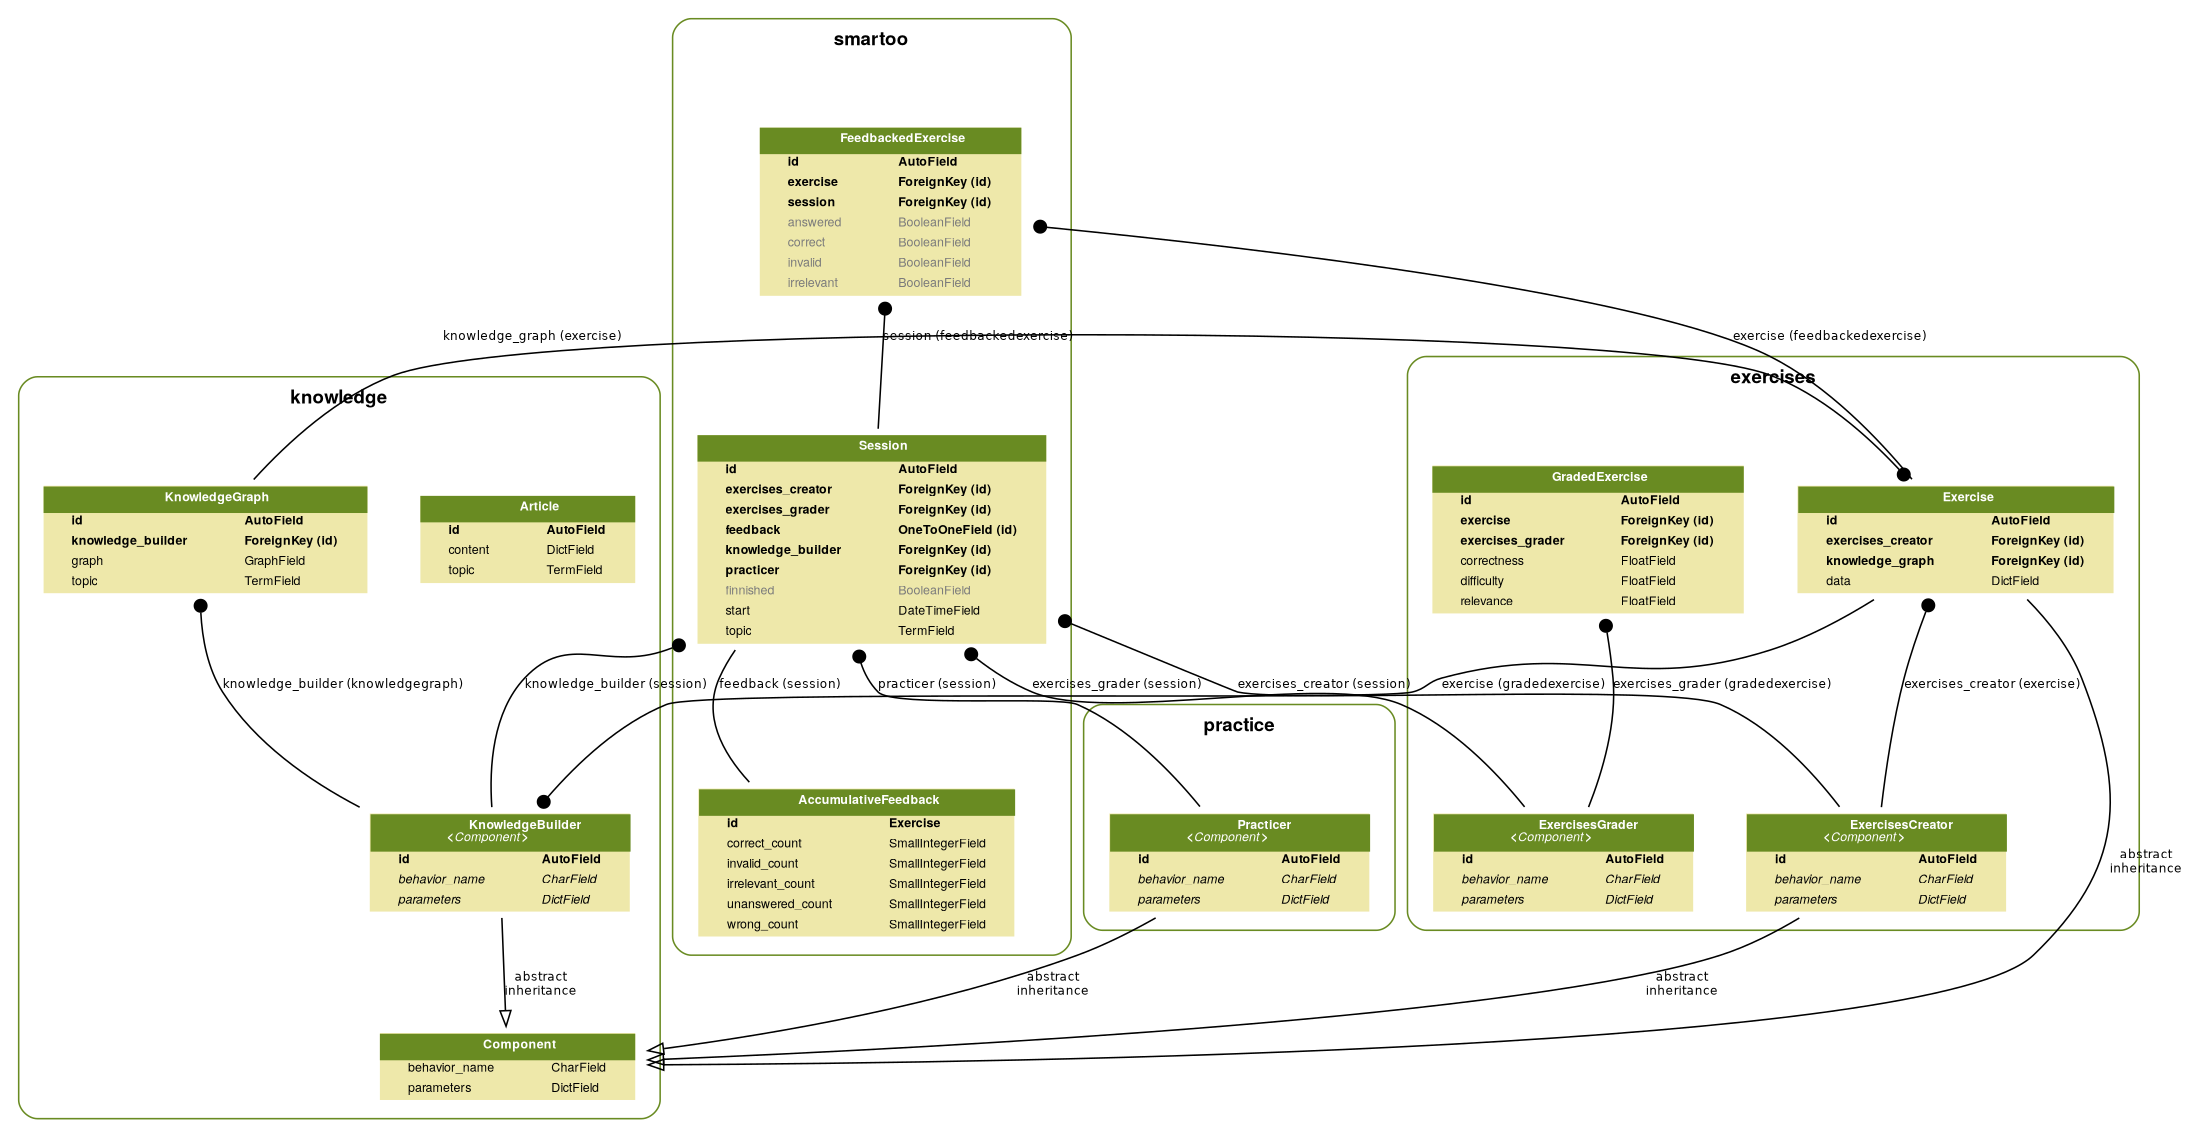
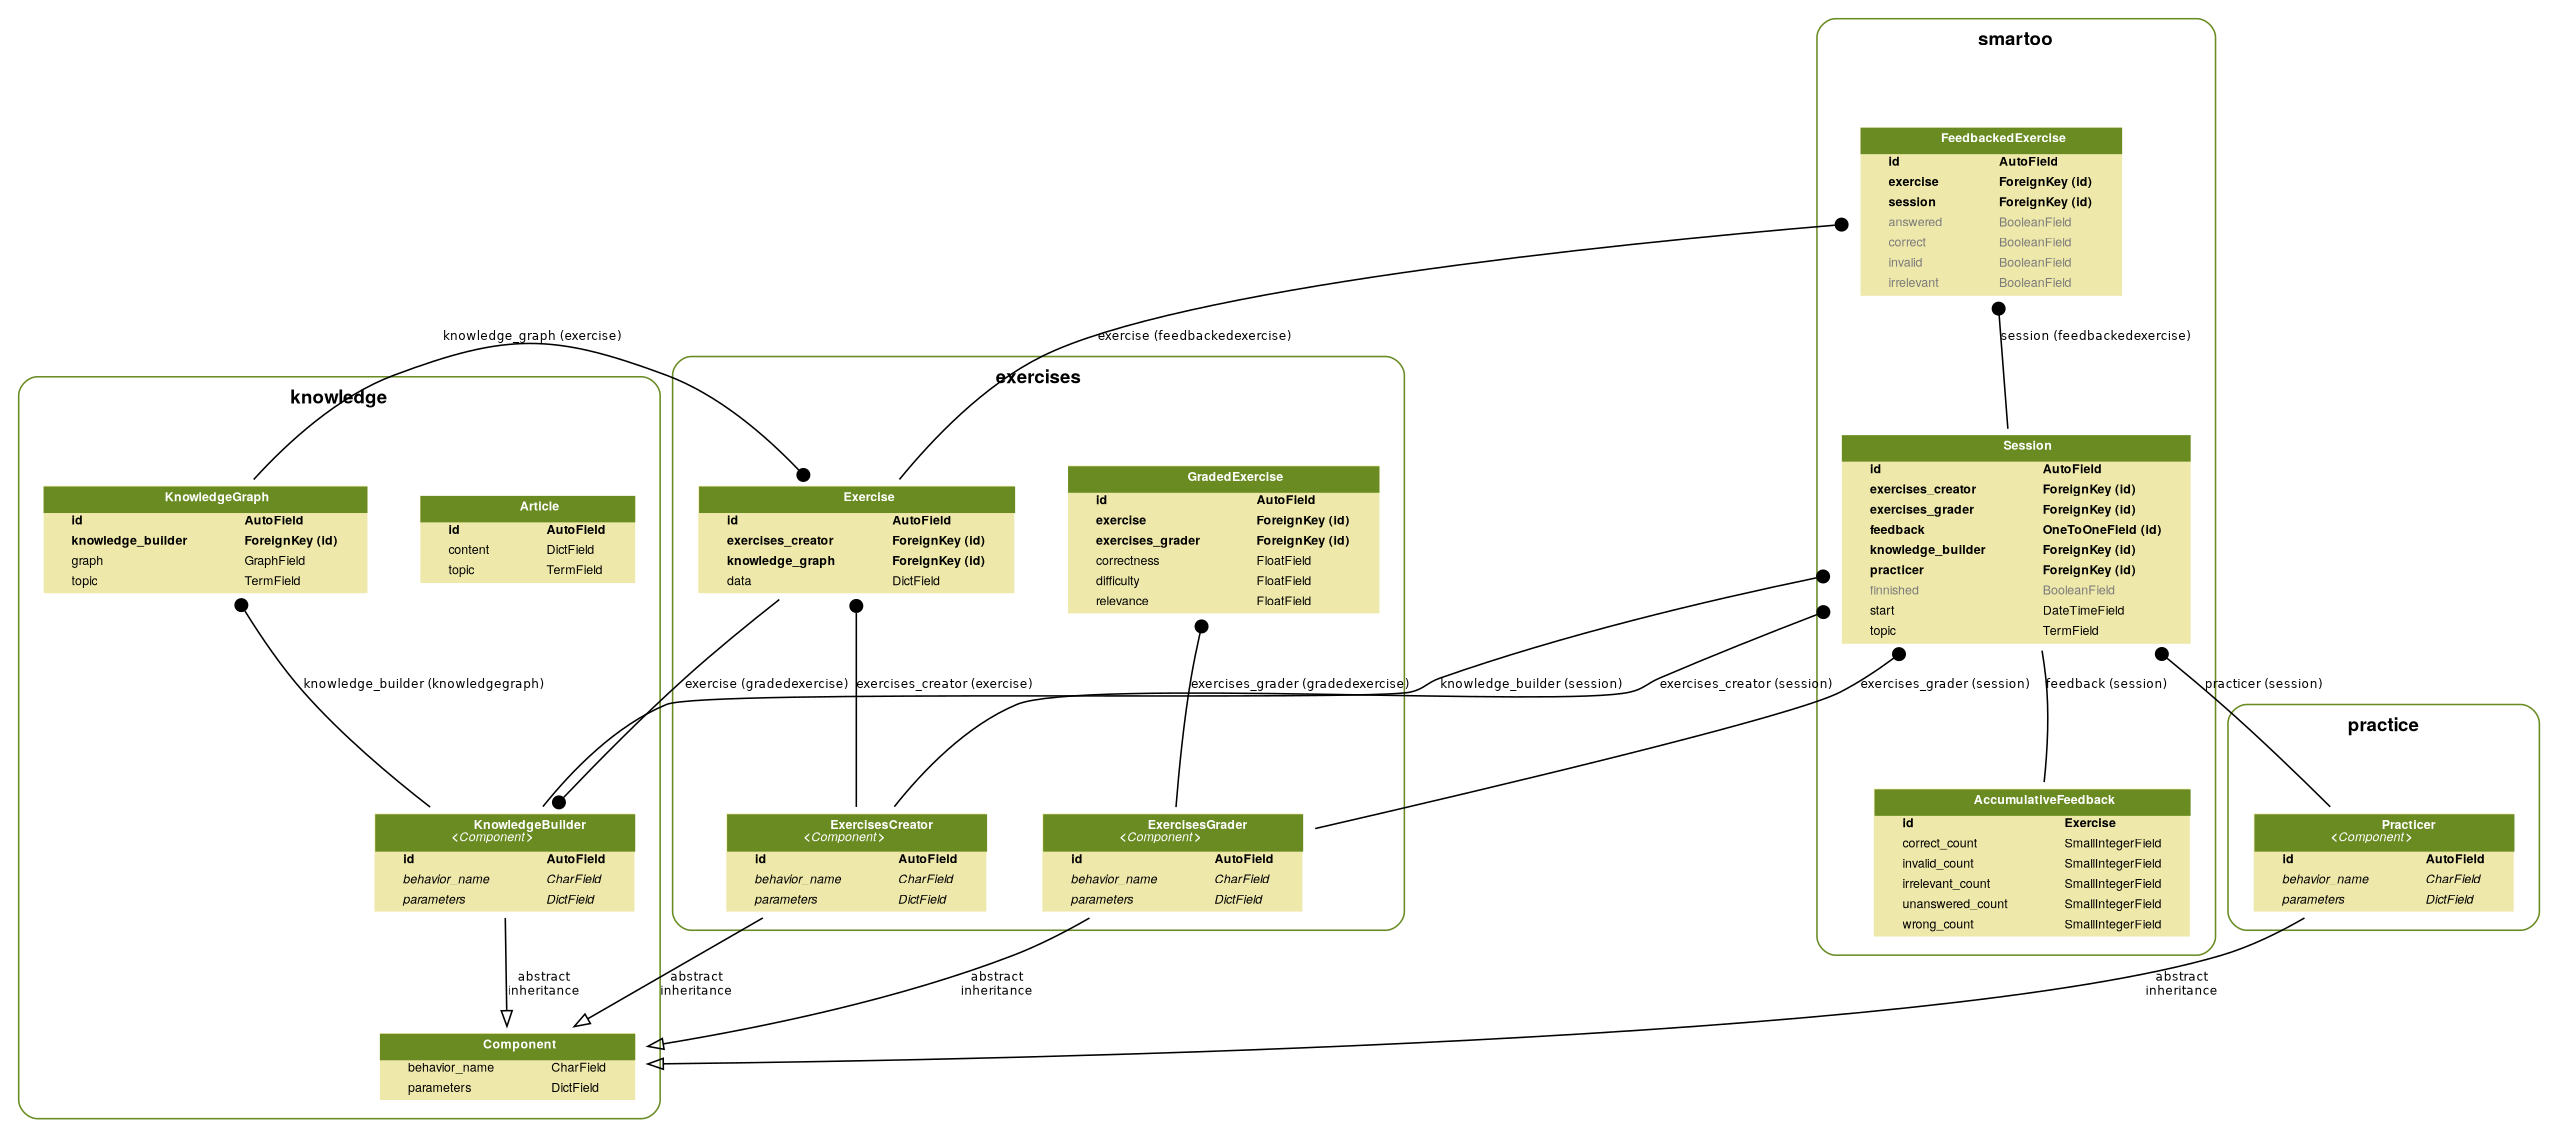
edge "Exercise" -- "Component": now "ExercisesGrader" -- "Component"
